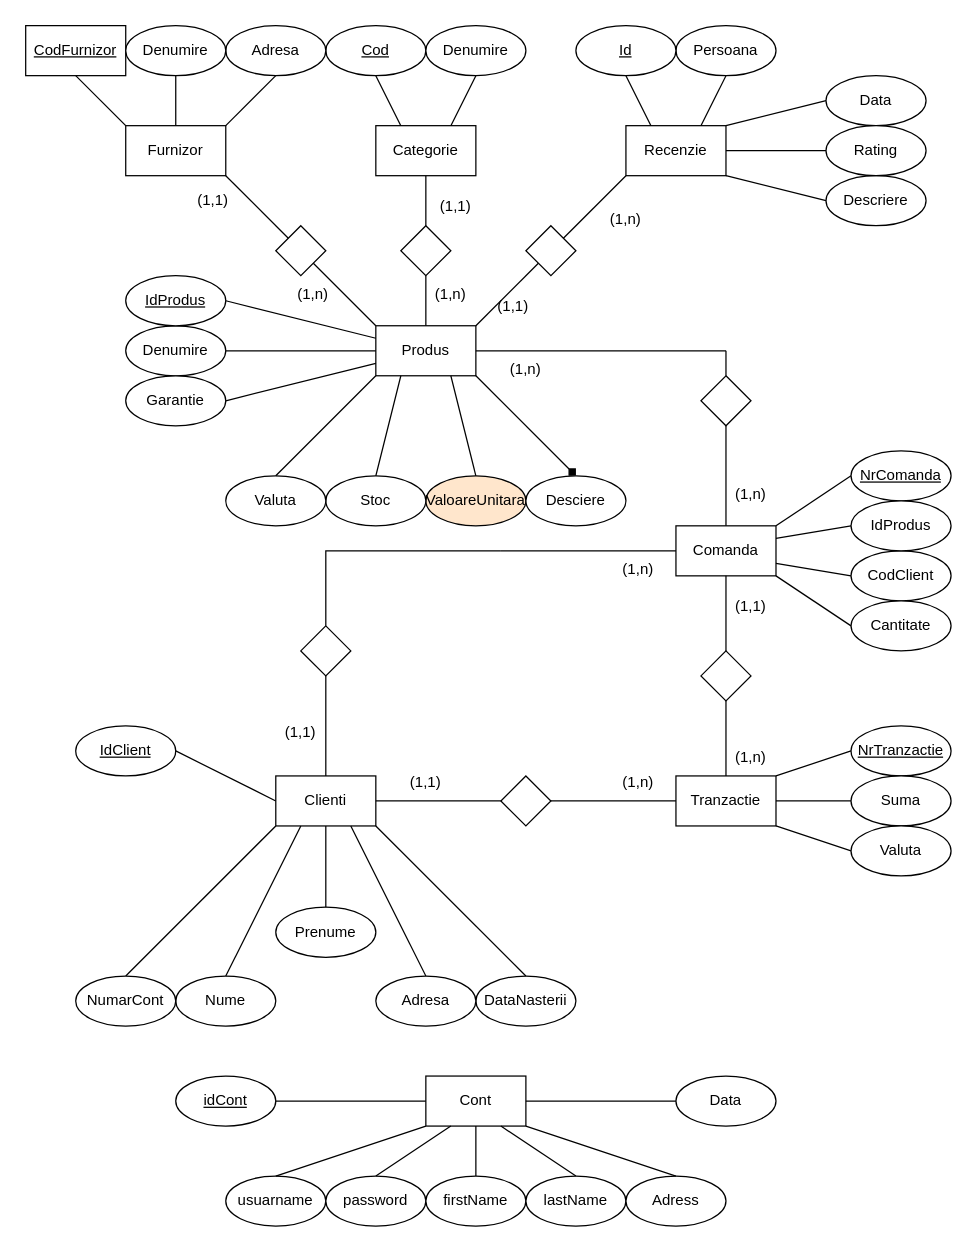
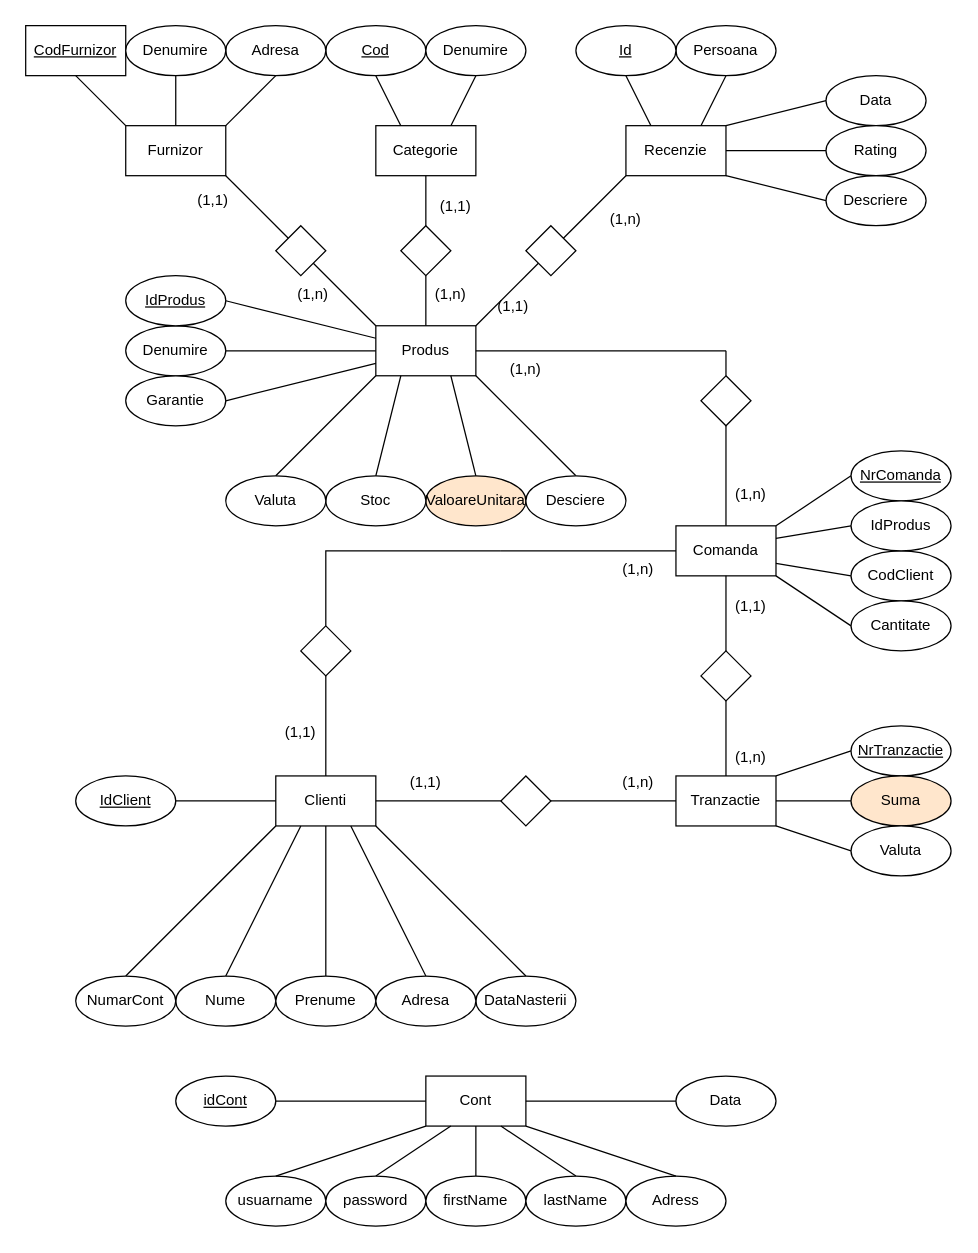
edge "Produs" -> "Desciere": arrowhead diamond -> none
node "IdClient": moved (126, 751) -> (126, 801)
node "Suma": fillcolor #ffffff -> #ffe6cc
node "Prenume": moved (326, 932) -> (326, 1001)
